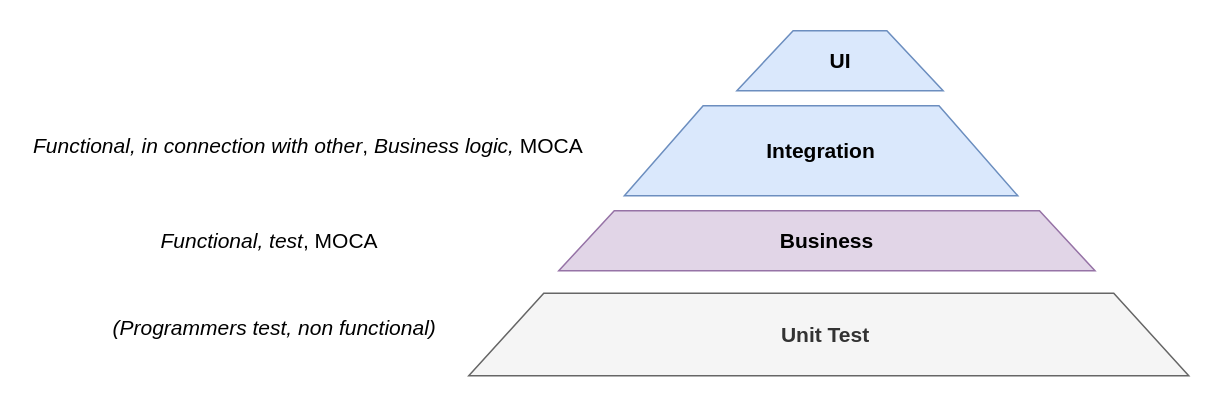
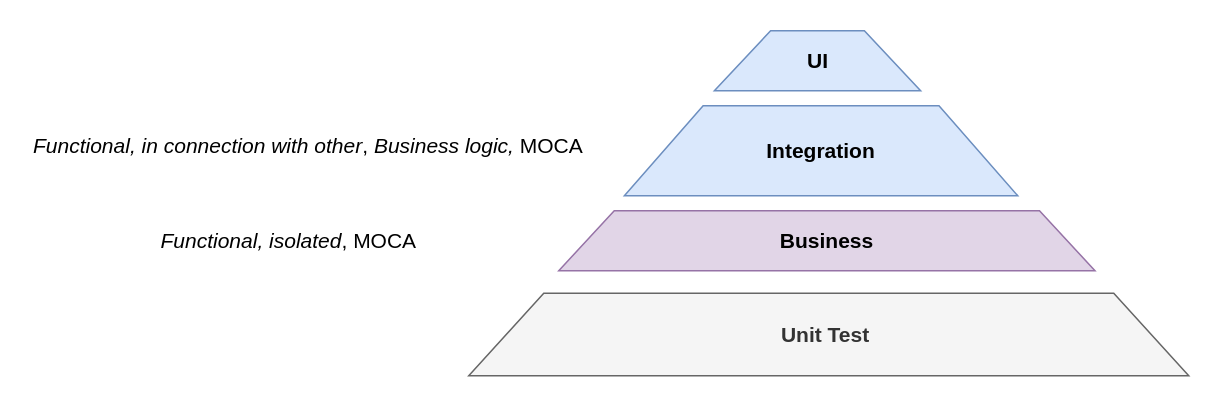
node "UI": moved (840, 61) -> (818, 61)
node "Functional, test, MOCA": label "Functional, test, MOCA" -> "Functional, isolated, MOCA"
node "(Programmers test, non functional)": removed
